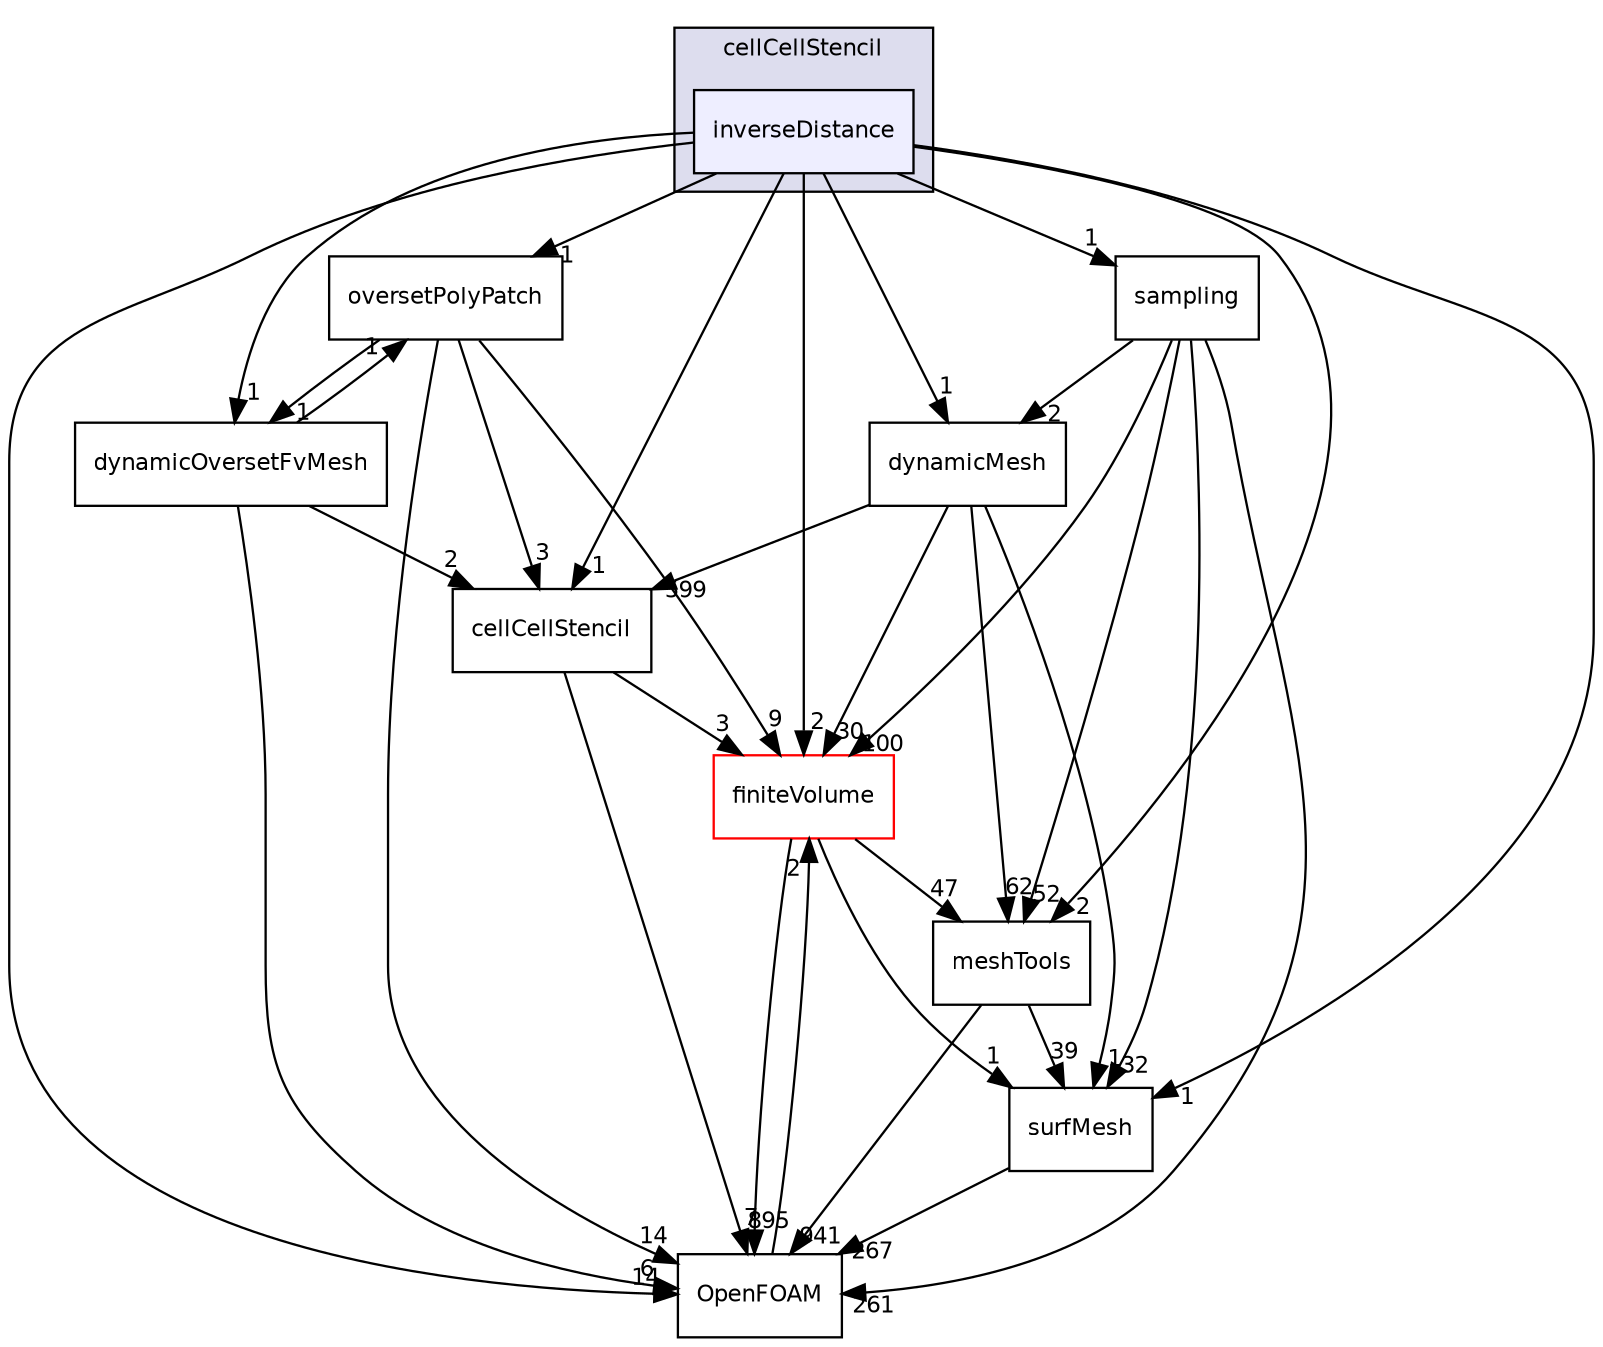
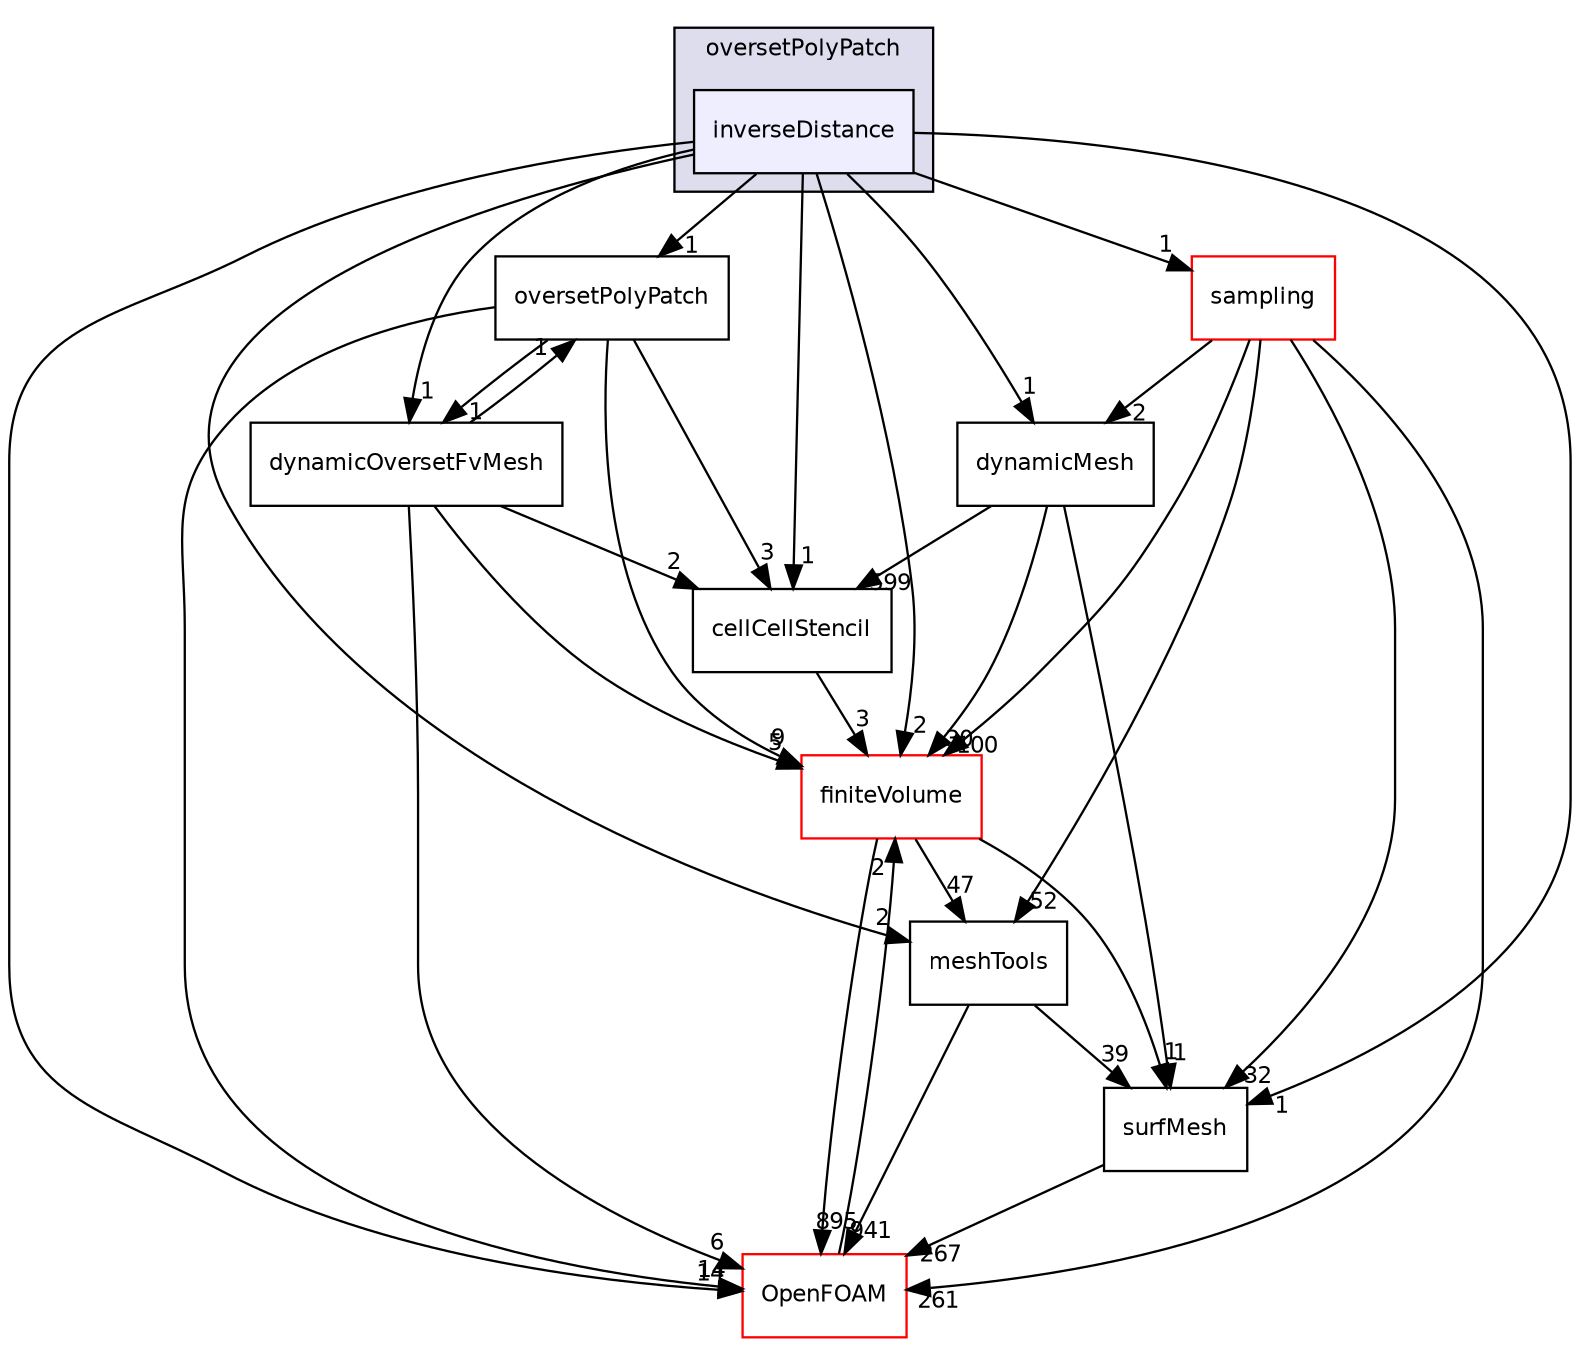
cluster "cellCellStencil": label "cellCellStencil" -> "oversetPolyPatch"
node "sampling": color black -> red
edge "dynamicOversetFvMesh" -> "finiteVolume": added
edge "dynamicMesh" -> "meshTools": removed
edge "cellCellStencil" -> "OpenFOAM": removed
node "OpenFOAM": color black -> red
